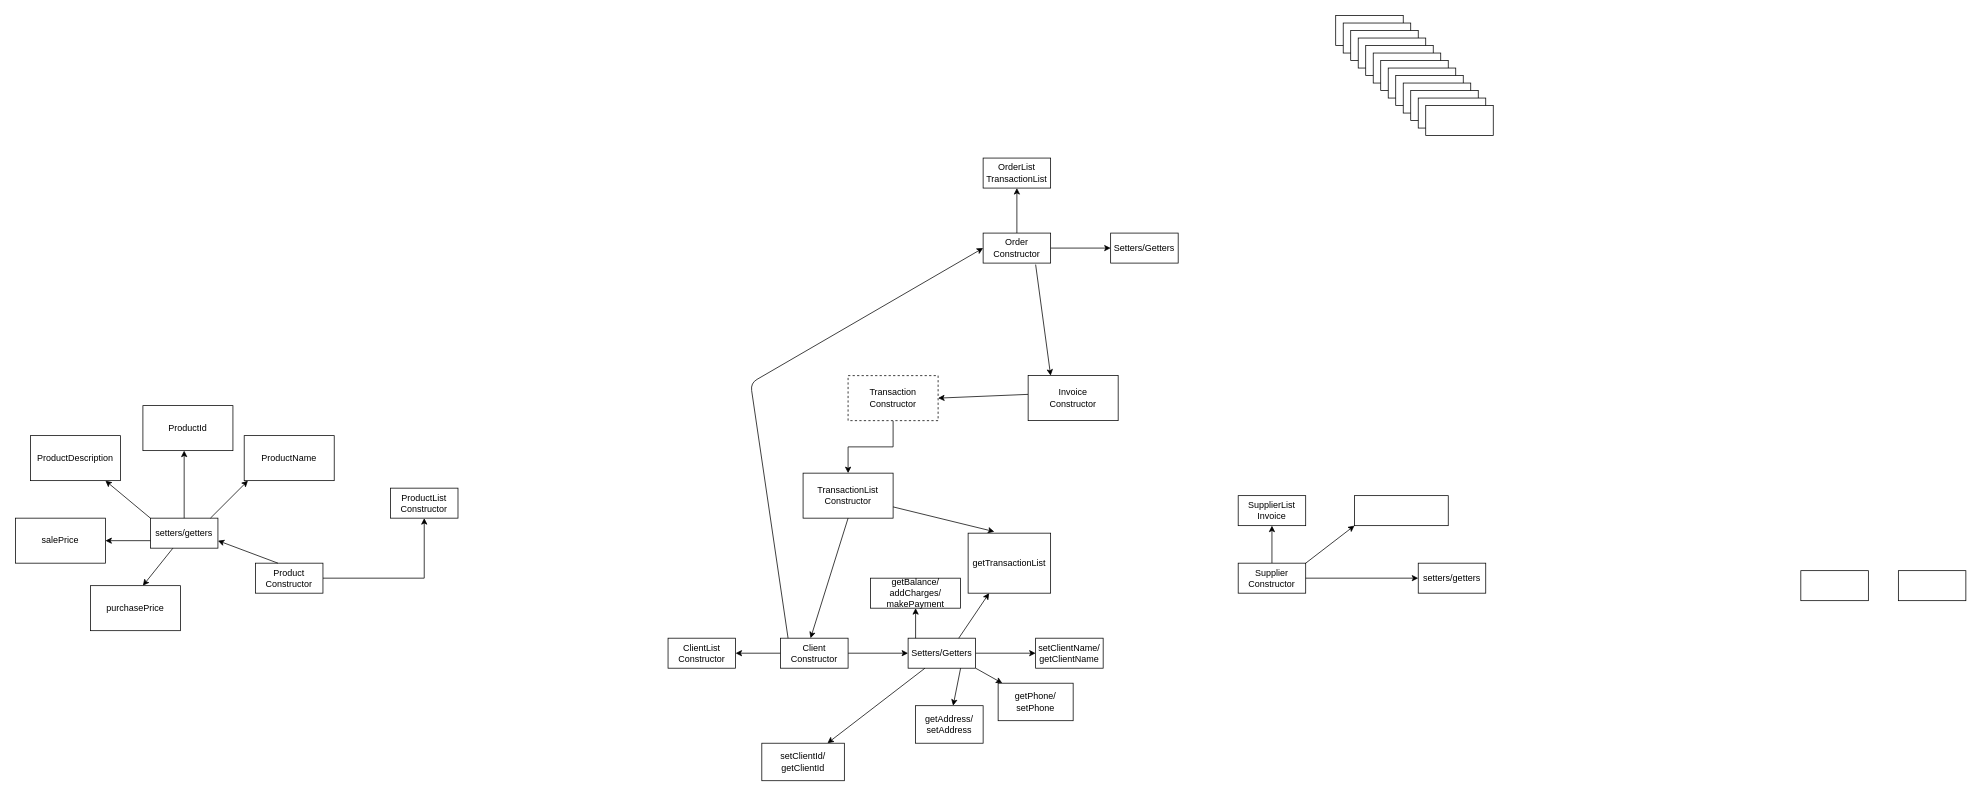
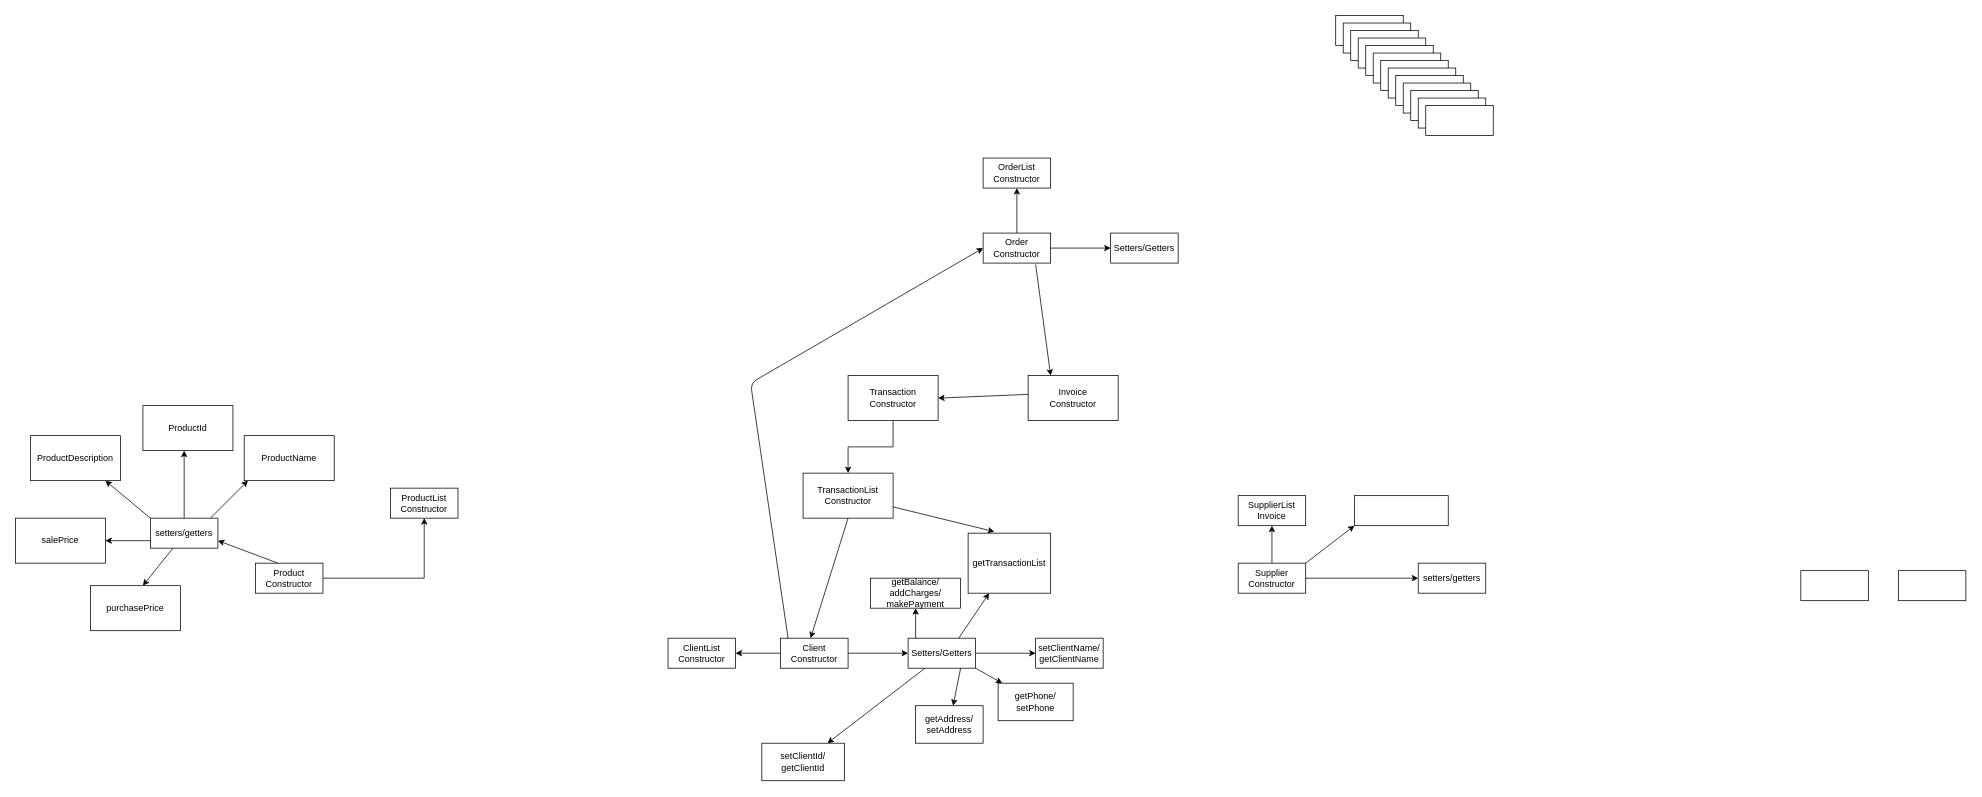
node "OrderList TransactionList": label "OrderList TransactionList" -> "OrderList Constructor"
node "Transaction Constructor": style dashed -> solid
